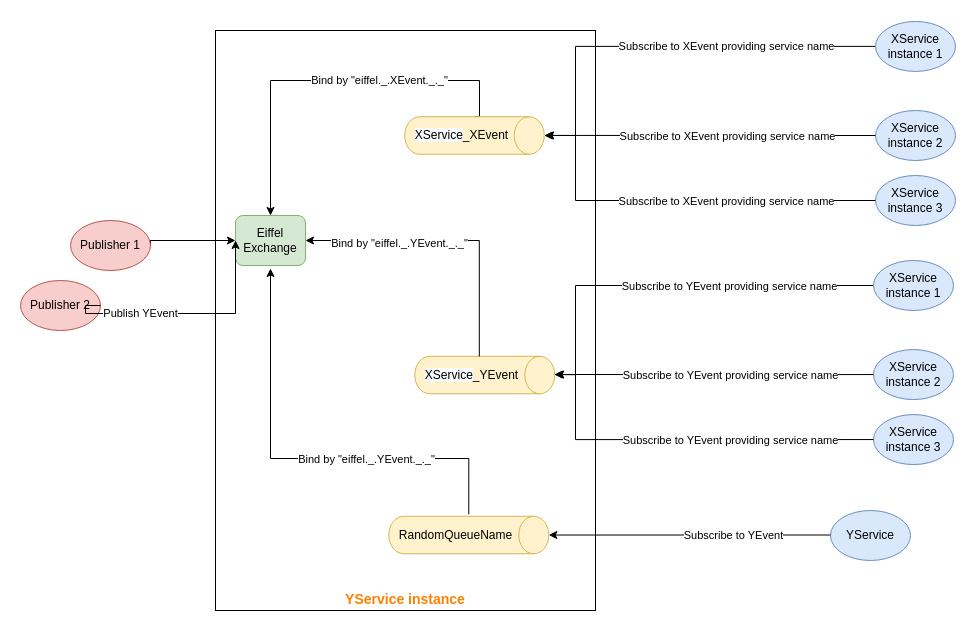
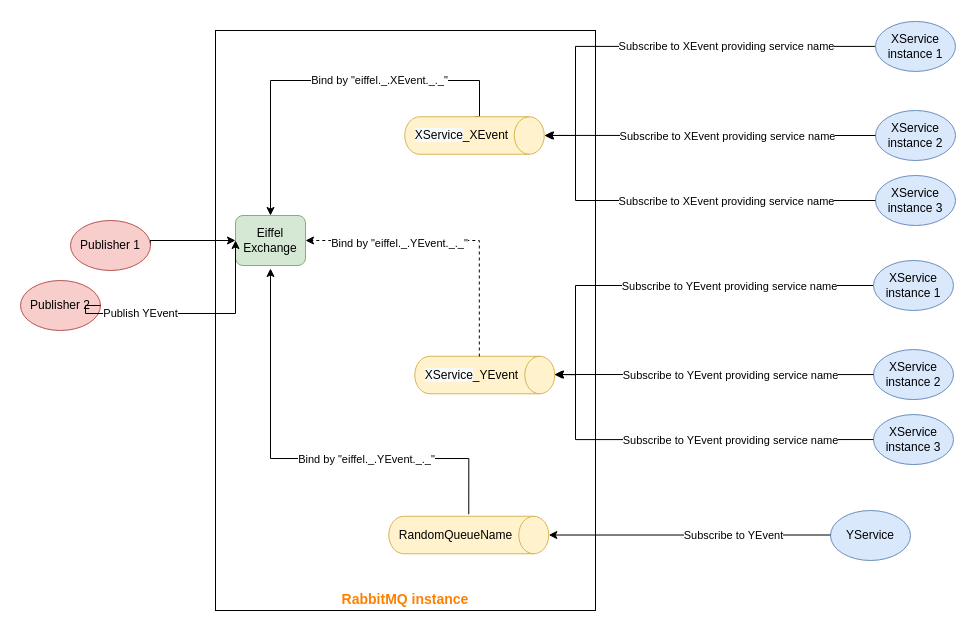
edge "XService_YEvent" -> "Eiffel Exchange": style solid -> dashed
node "YService instance": label "YService instance" -> "RabbitMQ instance"
